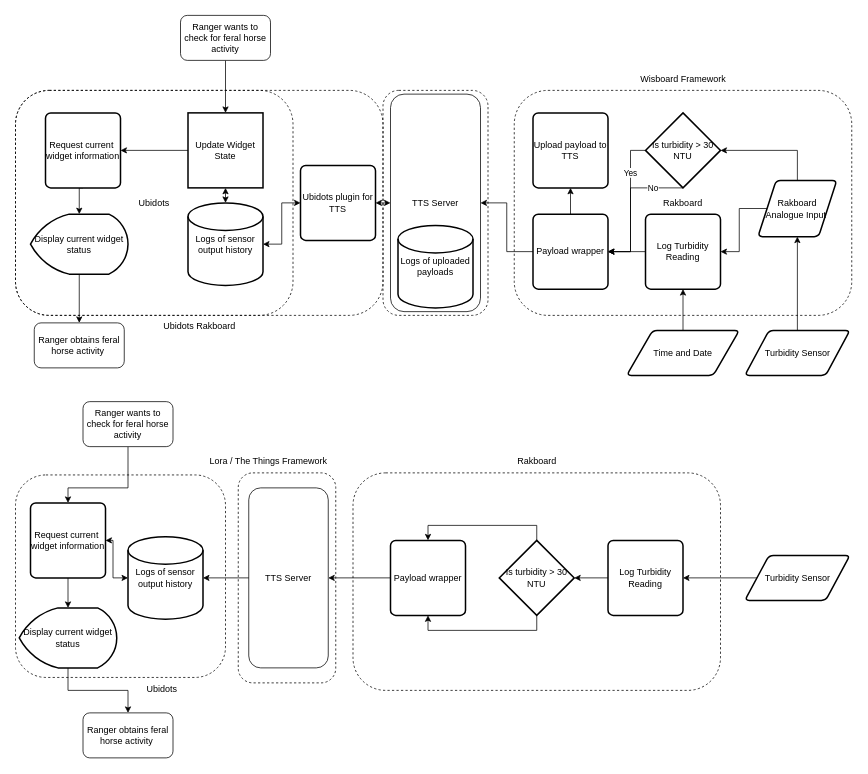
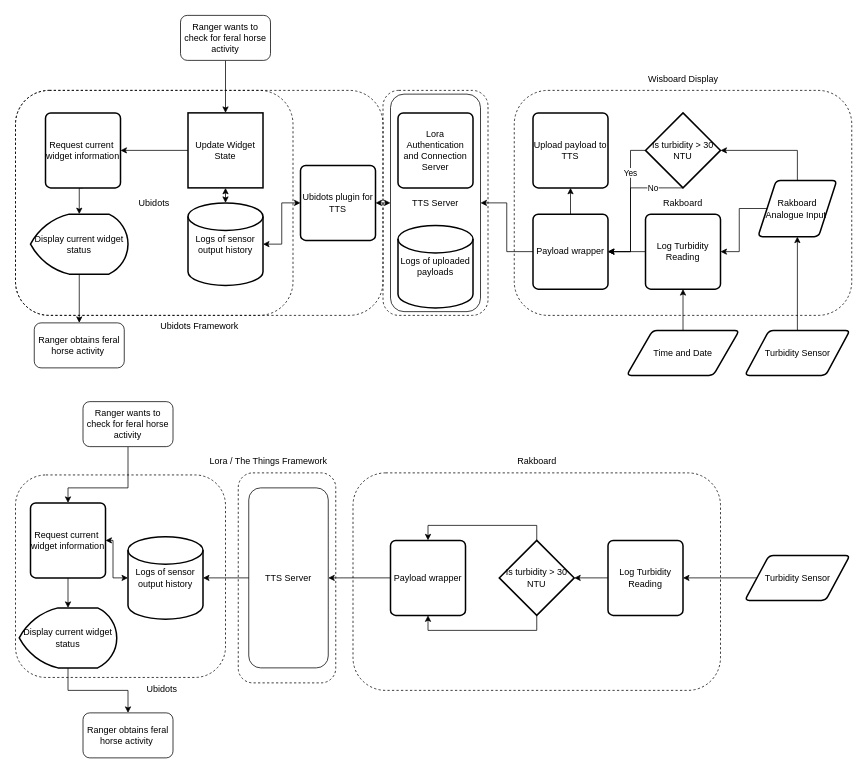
node "Wisboard Framework": label "Wisboard Framework" -> "Wisboard Display"
node "Lora Authentication and Connection Server": added
node "Ubidots Rakboard": label "Ubidots Rakboard" -> "Ubidots Framework"
